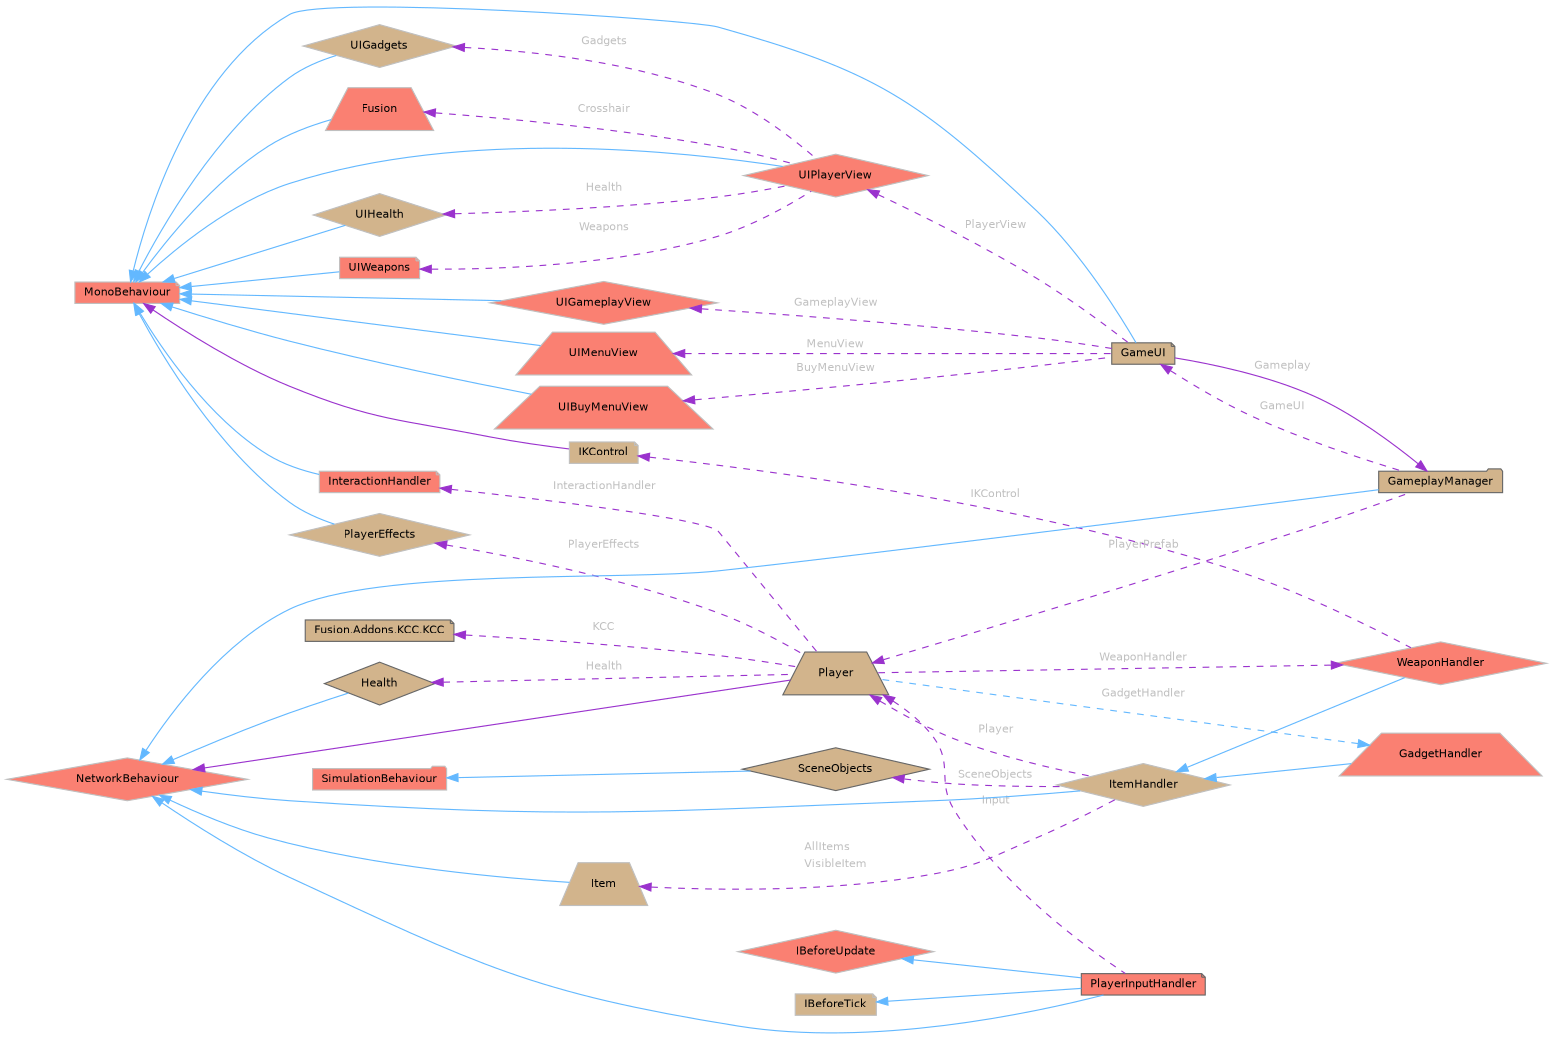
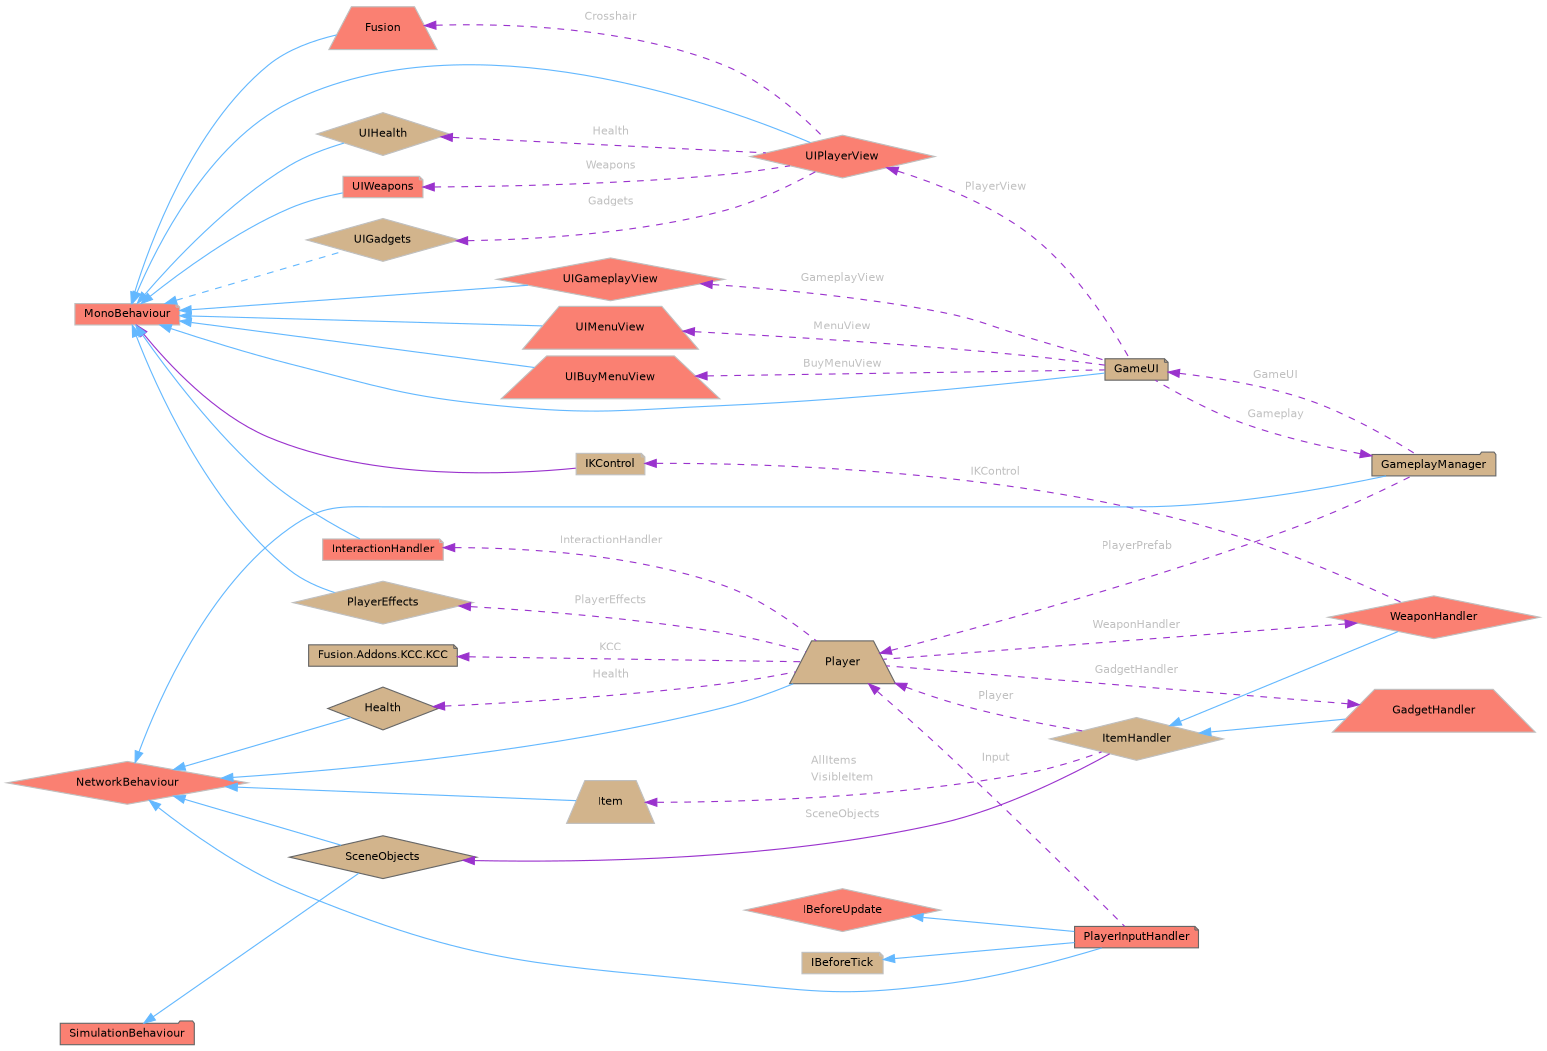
edge "UIGadgets" -> "MonoBehaviour": style solid -> dashed
edge "GameUI" -> "GameplayManager": style solid -> dashed
edge "Player" -> "GadgetHandler": color steelblue1 -> darkorchid3
edge "Player" -> "NetworkBehaviour": color darkorchid3 -> steelblue1
node "SimulationBehaviour": color grey75 -> gray40
edge "ItemHandler" -> "SceneObjects": style dashed -> solid
edge "ItemHandler" -> "NetworkBehaviour": now "SceneObjects" -> "NetworkBehaviour"
